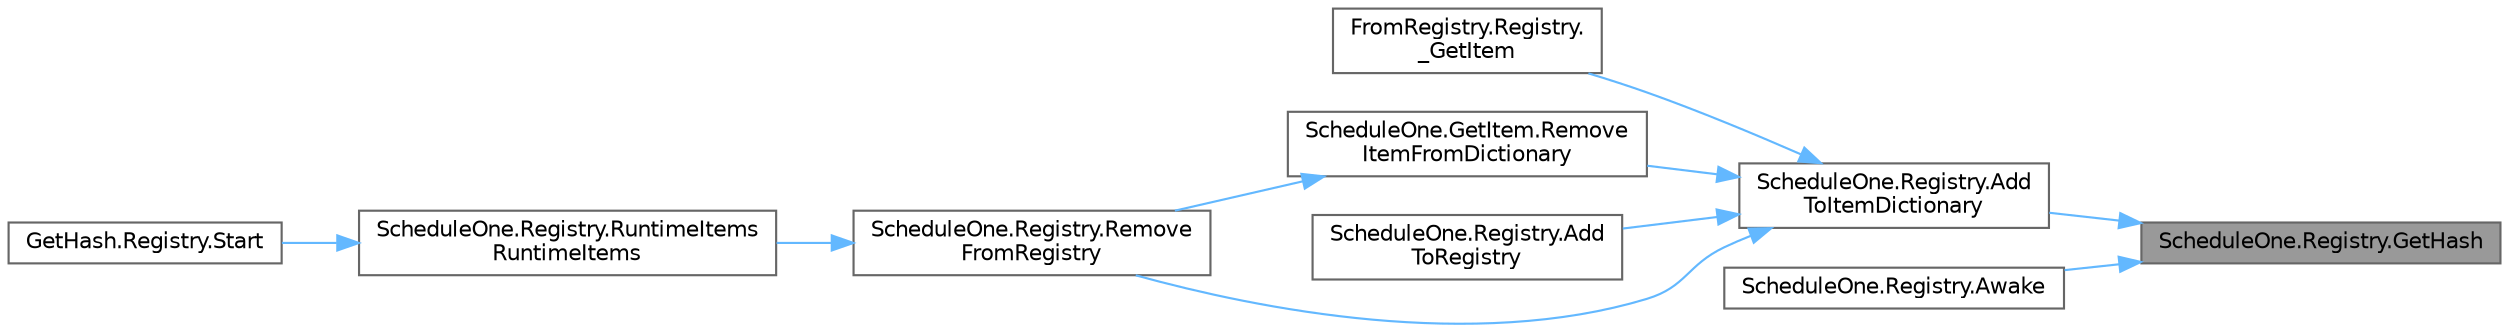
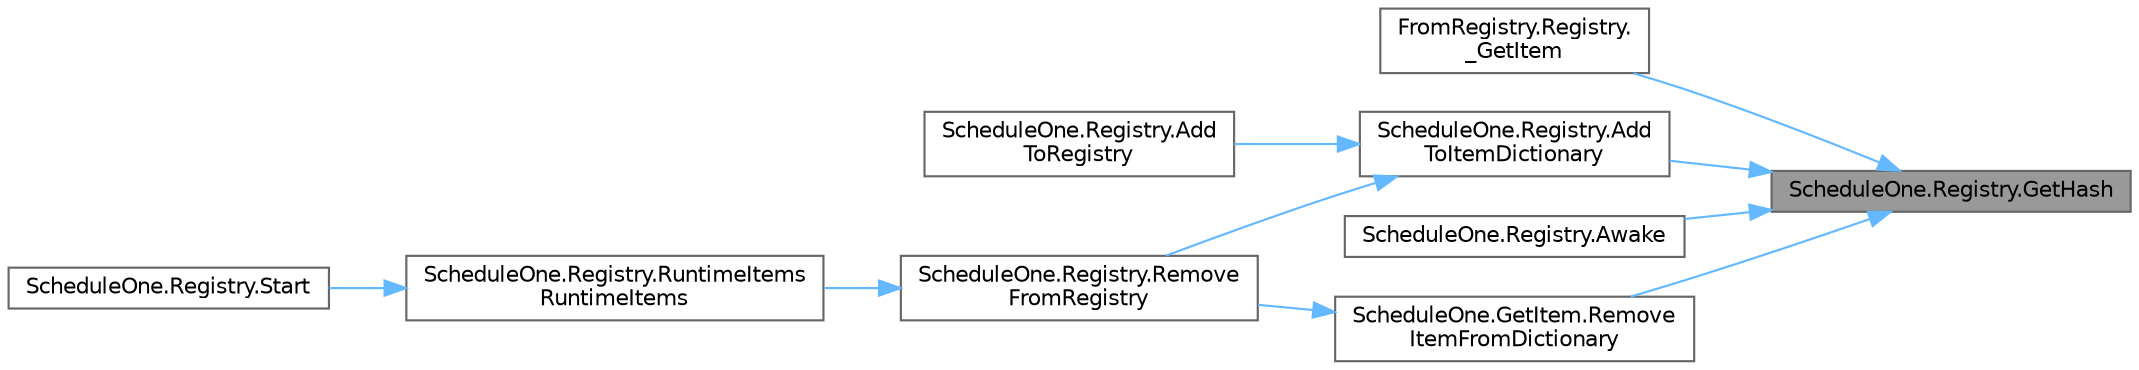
edge "FromRegistry.Registry. _GetItem" -> "ScheduleOne.Registry.Add ToItemDictionary": now "FromRegistry.Registry. _GetItem" -> "ScheduleOne.Registry.GetHash"
edge "ScheduleOne.GetItem.Remove ItemFromDictionary" -> "ScheduleOne.Registry.Add ToItemDictionary": now "ScheduleOne.GetItem.Remove ItemFromDictionary" -> "ScheduleOne.Registry.GetHash"
node "GetHash.Registry.Start": label "GetHash.Registry.Start" -> "ScheduleOne.Registry.Start"
